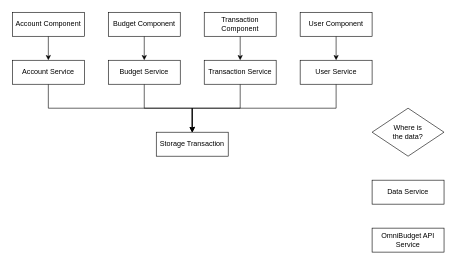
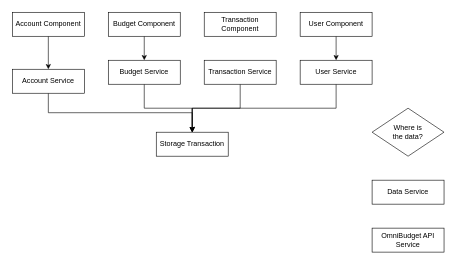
edge "Transaction Component" -> "Transaction Service": removed
node "Account Service": moved (48, 72) -> (48, 81)
